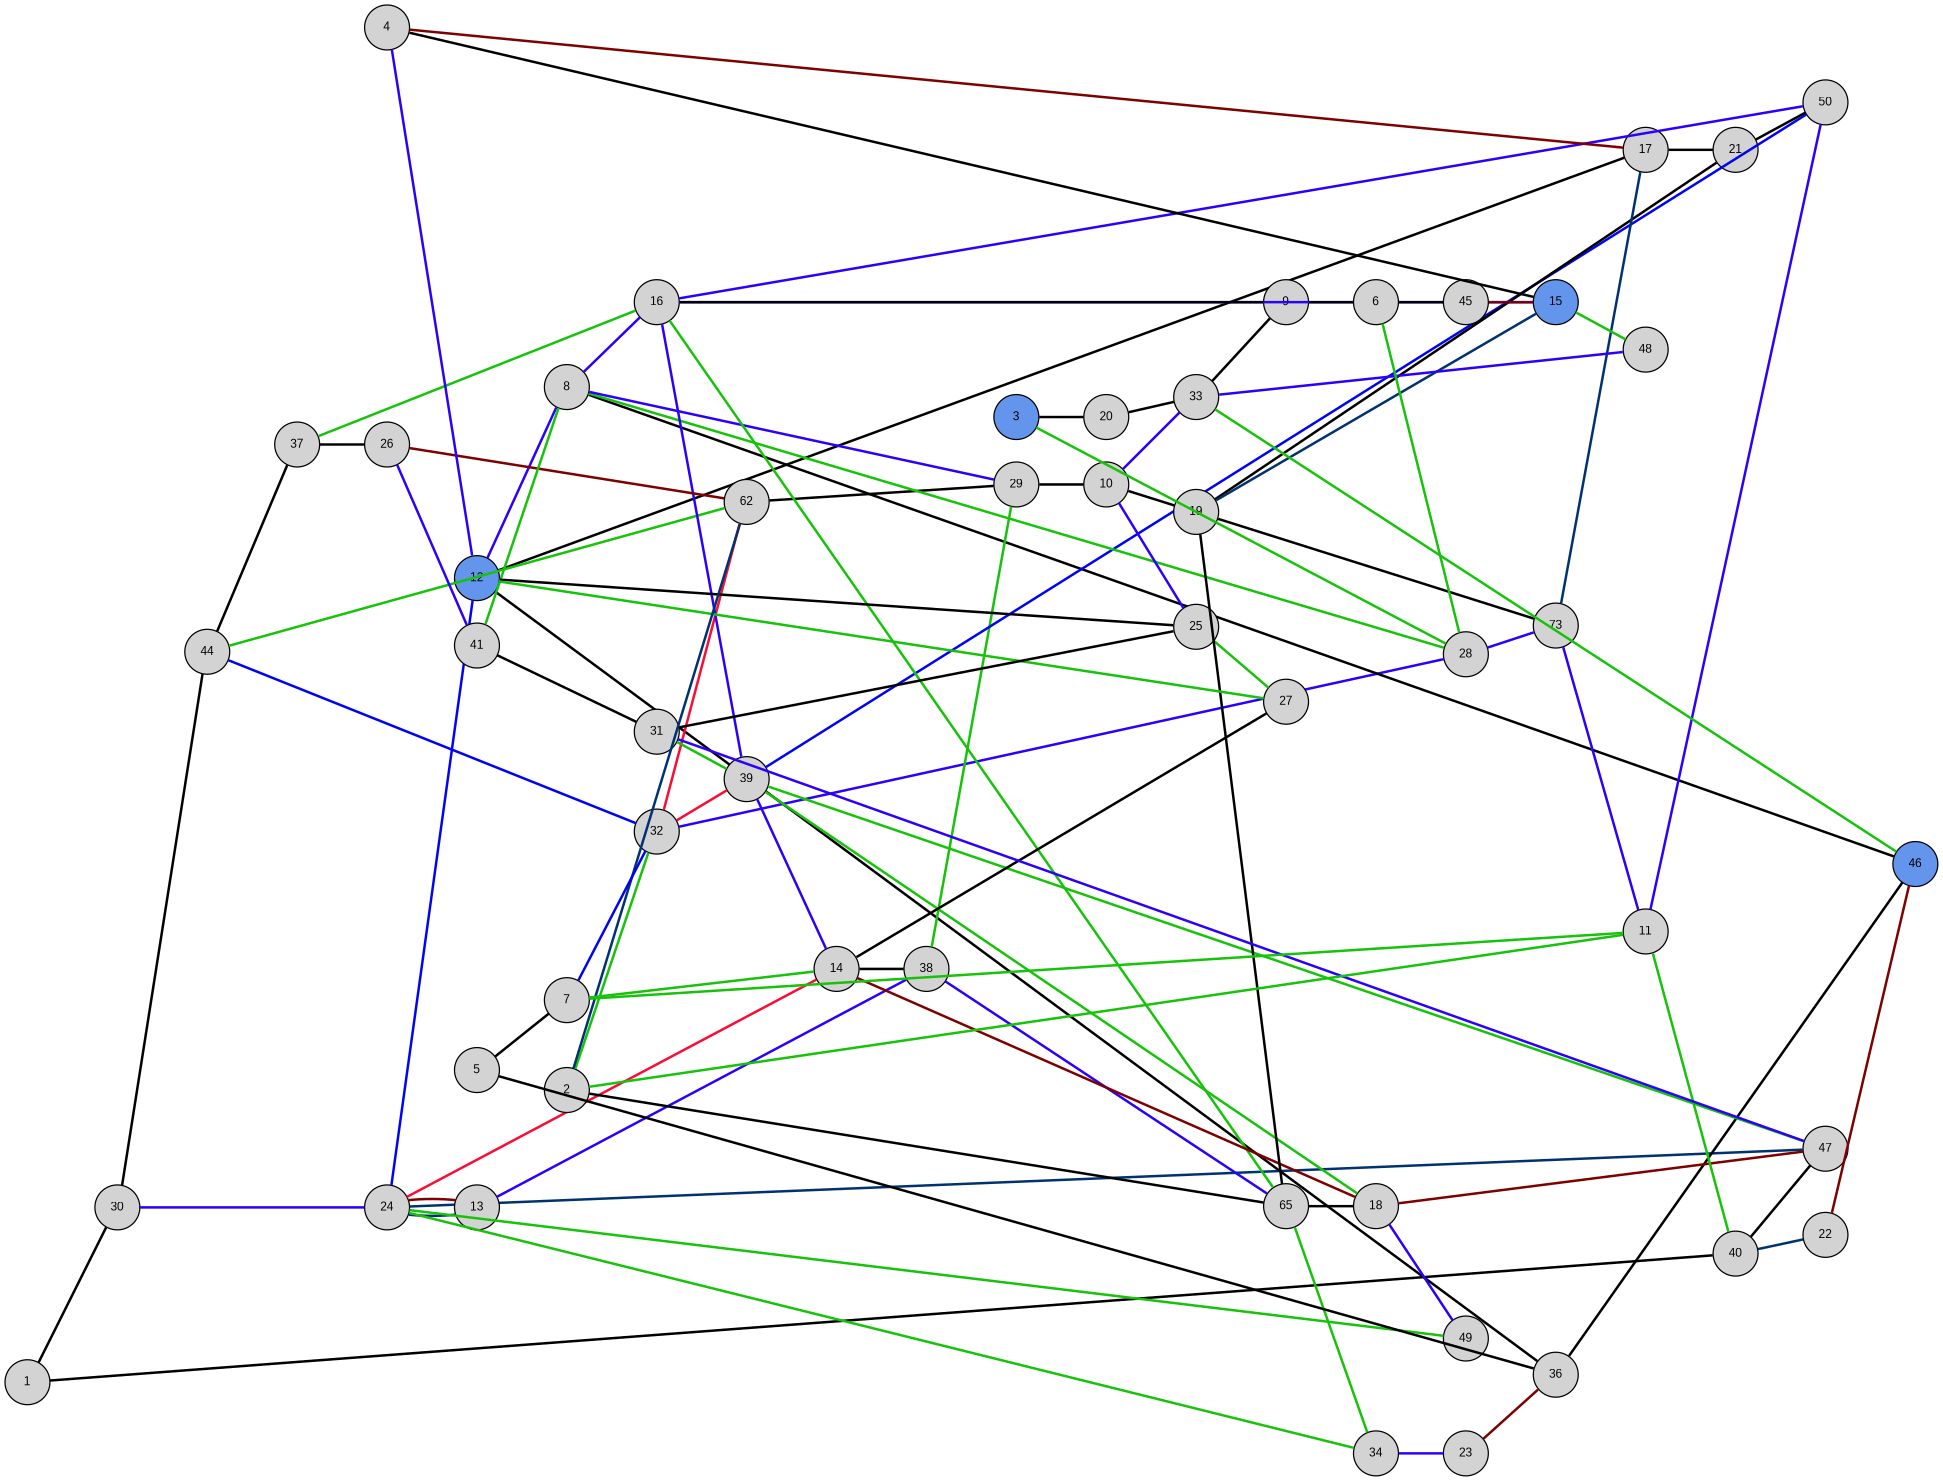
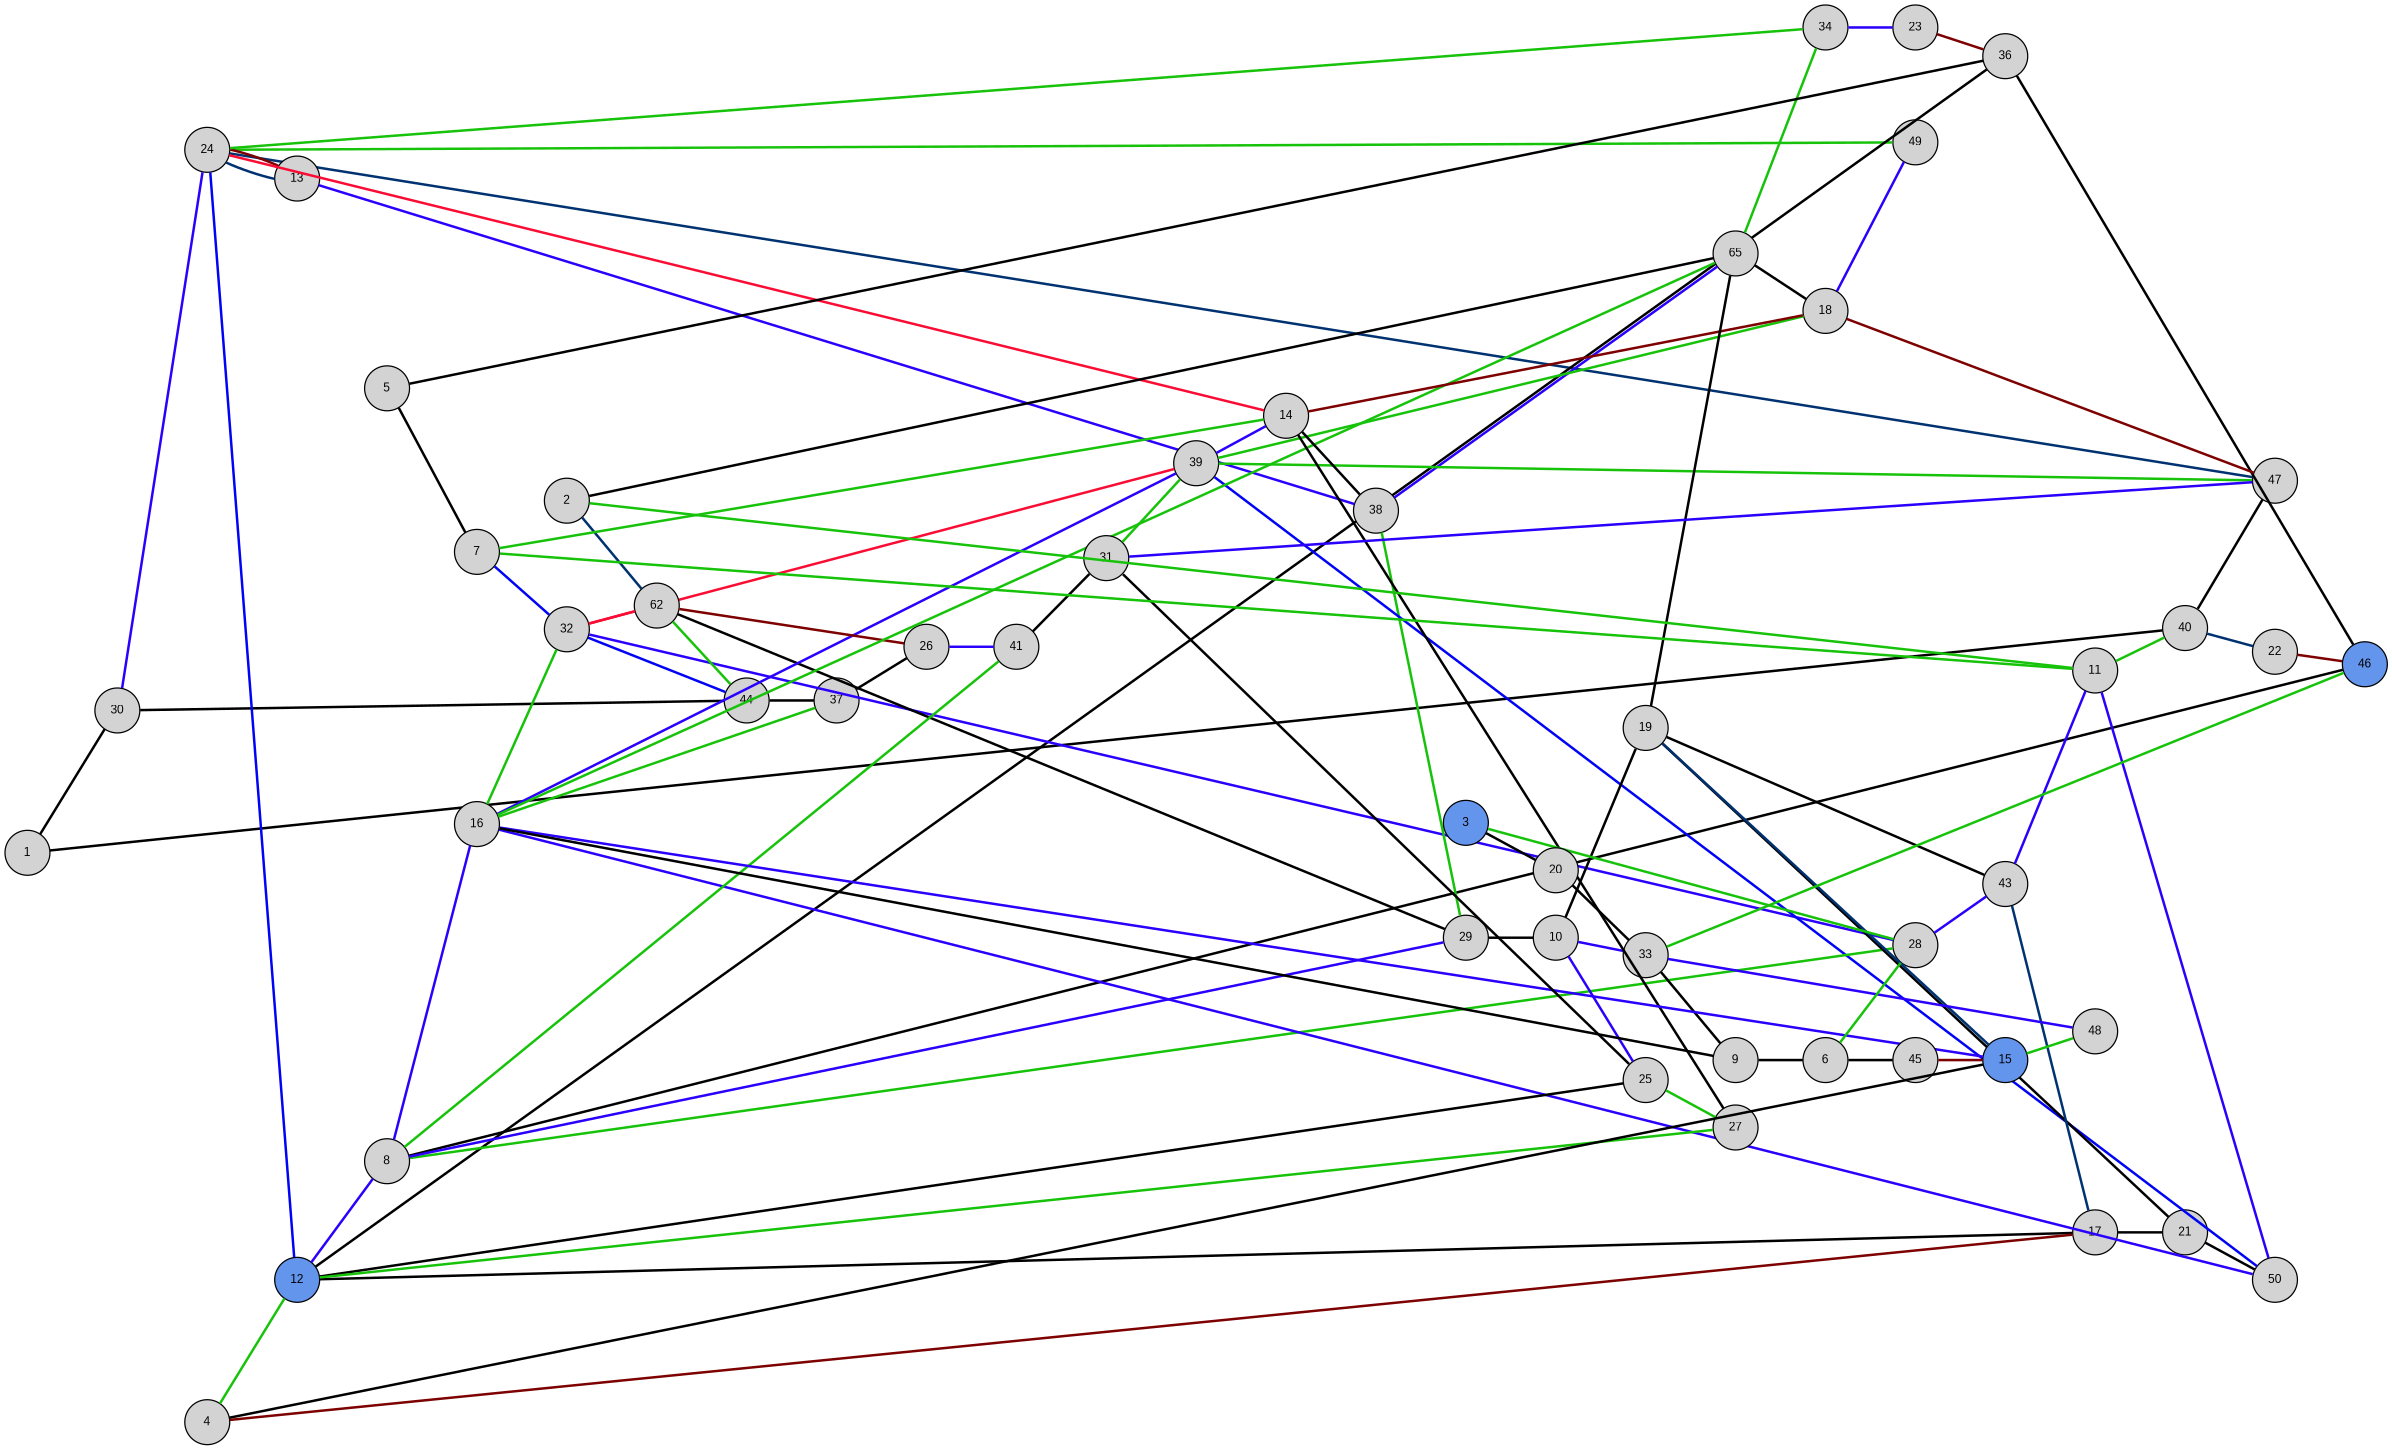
edge "4" -- "12": color #2b00fc -> #17c30a
node "73": label "73" -> "43"
edge "32" -- "2": now "32" -- "16"
